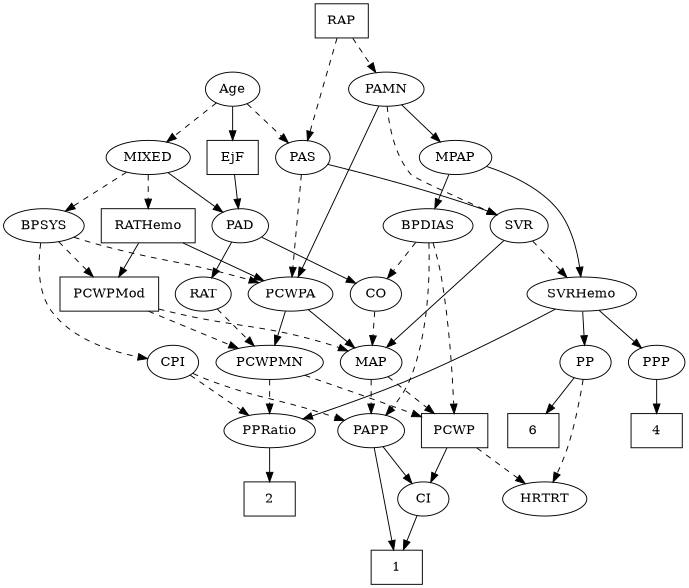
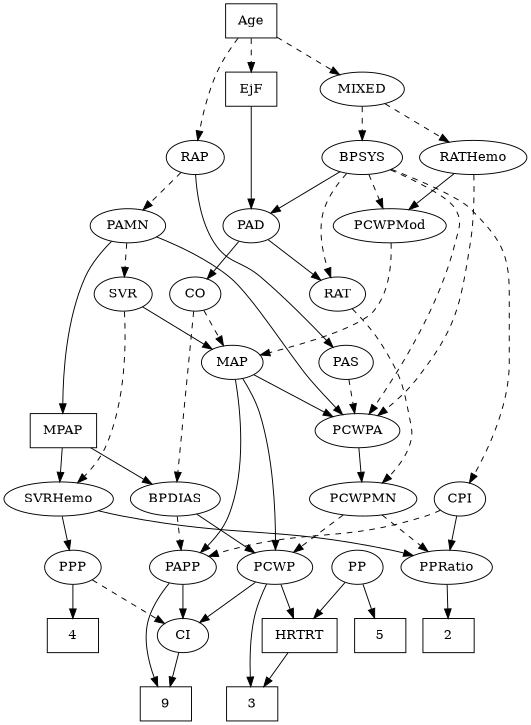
node "RAP": shape box -> ellipse
edge "RAP" -> "PAS": style dashed -> solid
node "Age": shape ellipse -> box
edge "Age" -> "EjF": style solid -> dashed
edge "Age" -> "PAS": now "Age" -> "RAP"
node "MPAP": shape ellipse -> box
edge "PAS" -> "SVR": removed
edge "MIXED" -> "PAD": now "BPSYS" -> "PAD"
edge "BPSYS" -> "RAT": added
node "RATHemo": shape box -> ellipse
edge "BPDIAS" -> "CO": reversed
edge "RATHemo" -> "PCWPA": style solid -> dashed
node "PCWPMod": shape box -> ellipse
edge "BPDIAS" -> "PCWP": style dashed -> solid
edge "SVRHemo" -> "PP": removed
edge "PCWPA" -> "MAP": reversed
edge "PCWPMod" -> "PCWPMN": removed
edge "MAP" -> "PAPP": style dashed -> solid
edge "CPI" -> "PPRatio": style dashed -> solid
edge "MAP" -> "PCWP": style dashed -> solid
edge "PP" -> "HRTRT": style dashed -> solid
node "PCWP": shape box -> ellipse
node "6": label "6" -> "5"
edge "PCWP" -> "HRTRT": style dashed -> solid
node "HRTRT": shape ellipse -> box
node "1": label "1" -> "9"
edge "PPP" -> "CI": added
node "3": added
